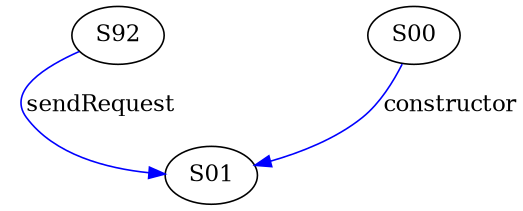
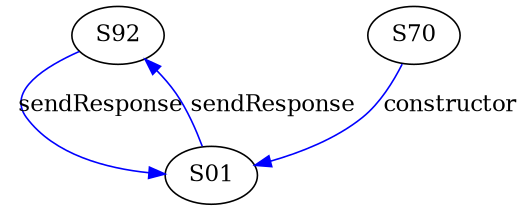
node "S00": label "S00" -> "S70"
edge "S92" -> "S01": label "sendRequest" -> "sendResponse"
edge "S01" -> "S92": added, label "sendResponse"
